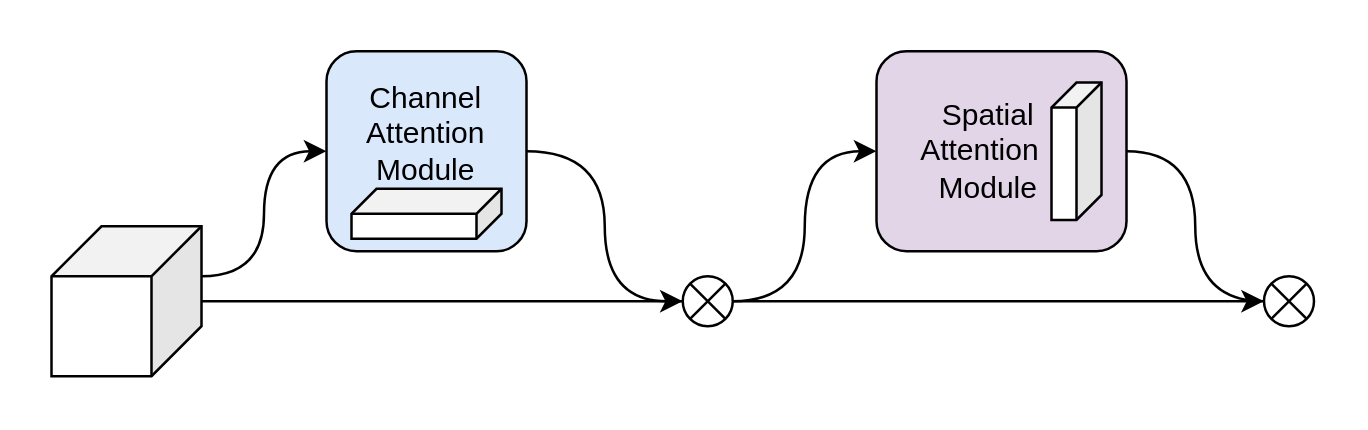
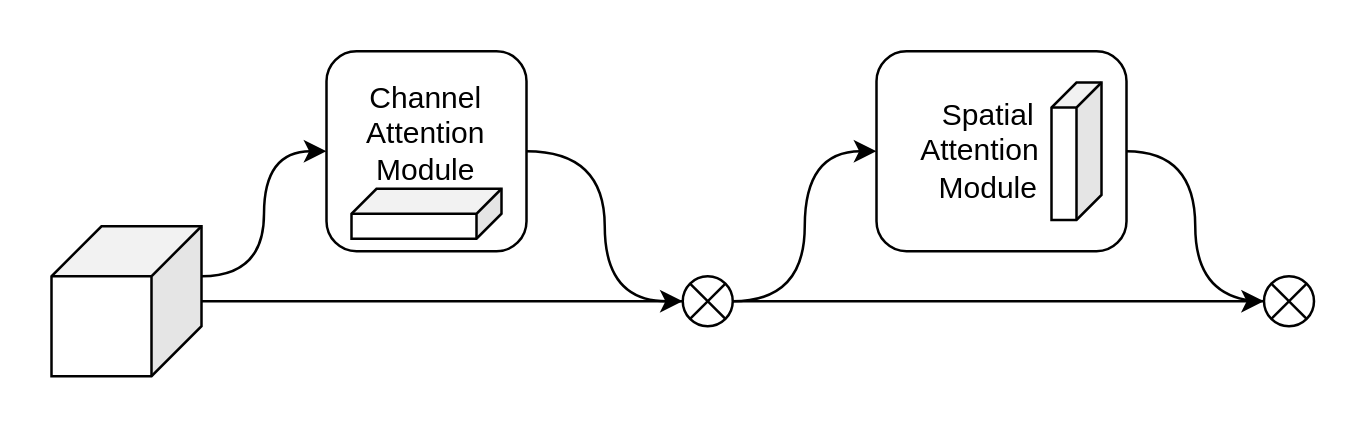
node "Channel Attention Module": fillcolor #dae8fc -> #ffffff
node "Spatial Attention Module": fillcolor #e1d5e7 -> #ffffff
